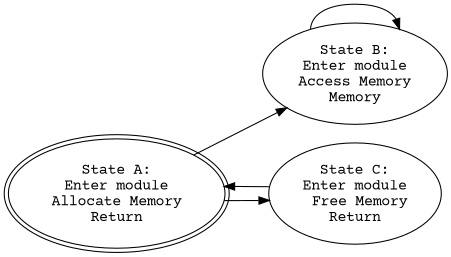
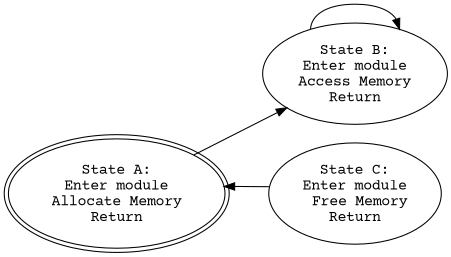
node "State B: Enter module Access Memory Memory": label "State B: Enter module Access Memory Memory" -> "State B: Enter module Access Memory Return"
edge "State A: Enter module Allocate Memory Return" -> "State C: Enter module Free Memory Return": removed
